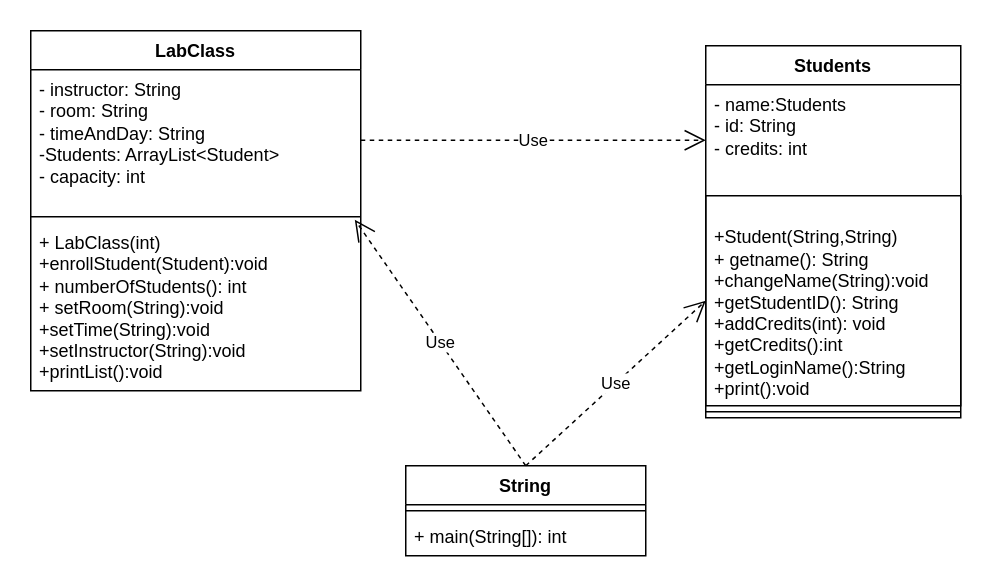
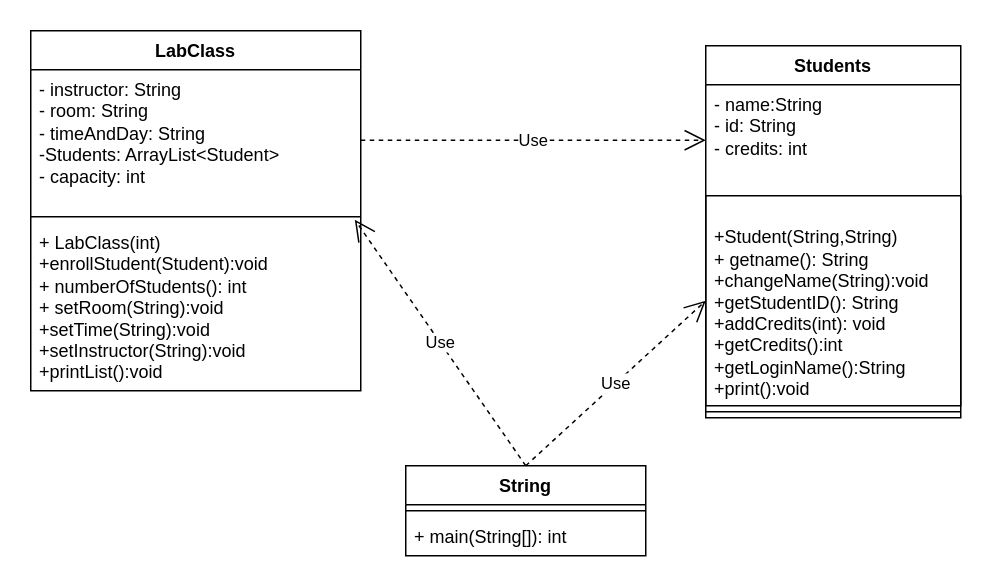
node "- name:Students - id: String - credits: int": label "- name:Students - id: String - credits: int" -> "- name:String - id: String - credits: int"
